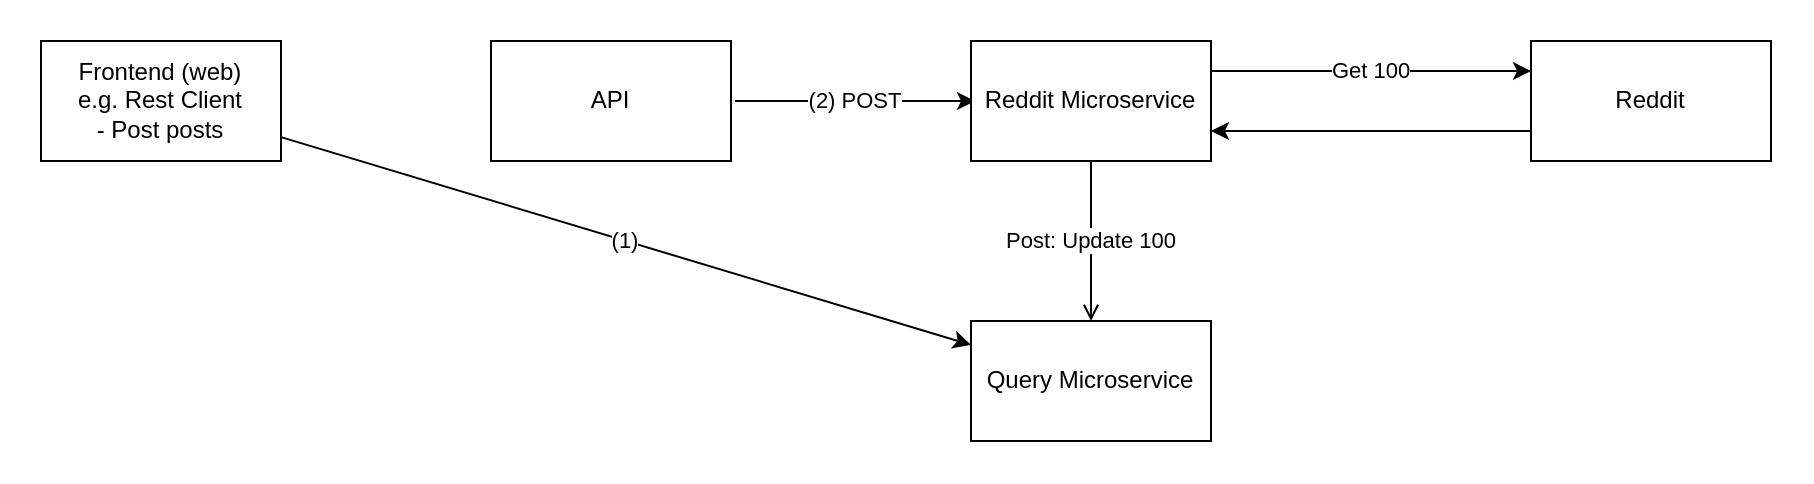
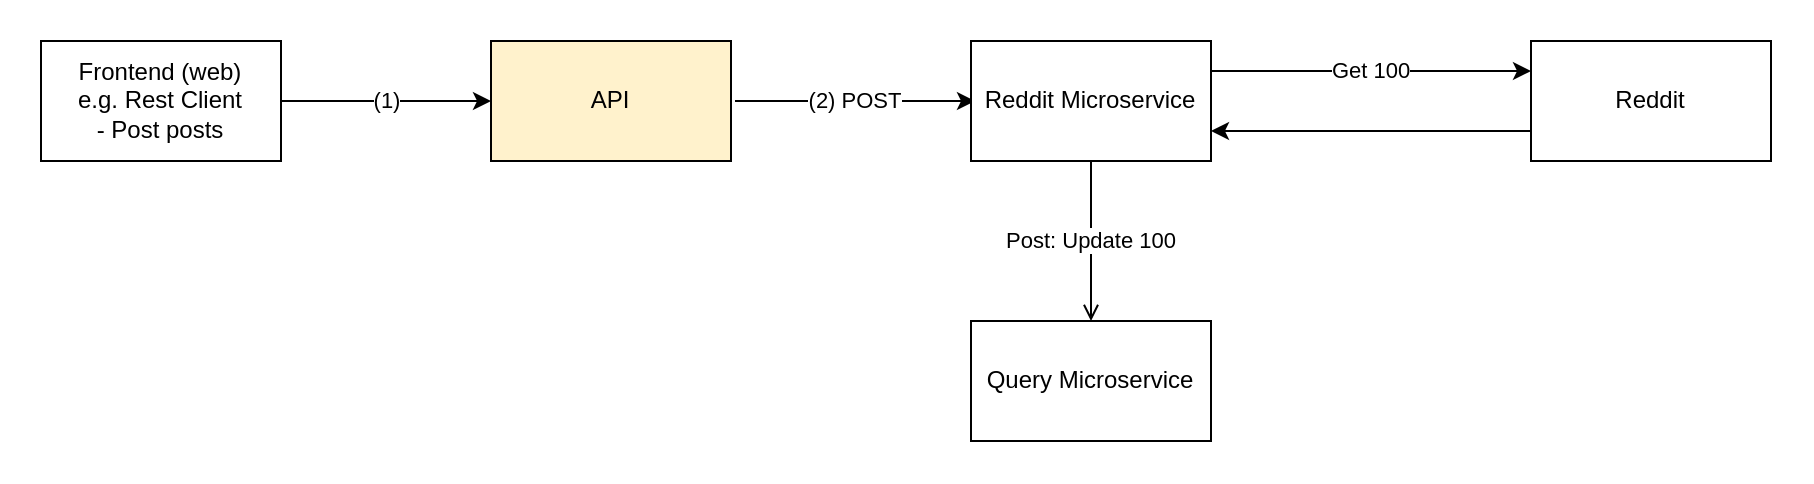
node "API": fillcolor #ffffff -> #fff2cc
edge "Frontend (web) e.g. Rest Client - Post posts" -> "Query Microservice": now "Frontend (web) e.g. Rest Client - Post posts" -> "API"
